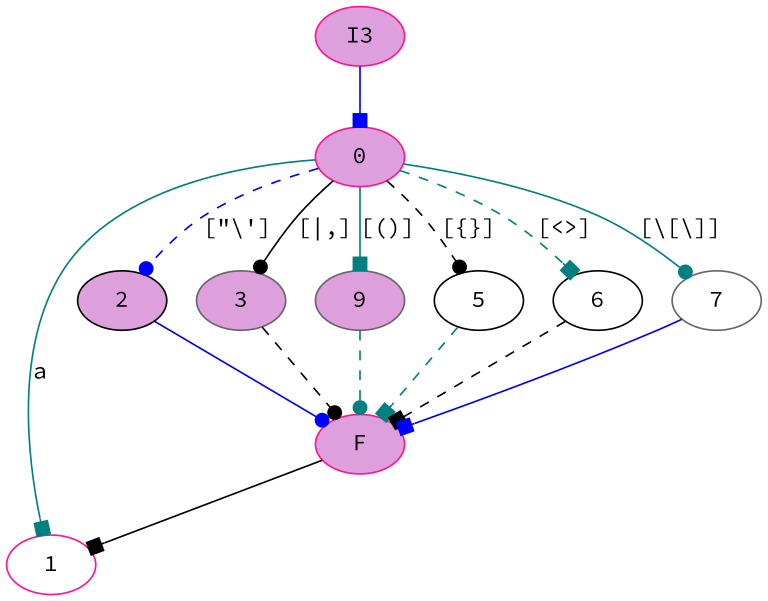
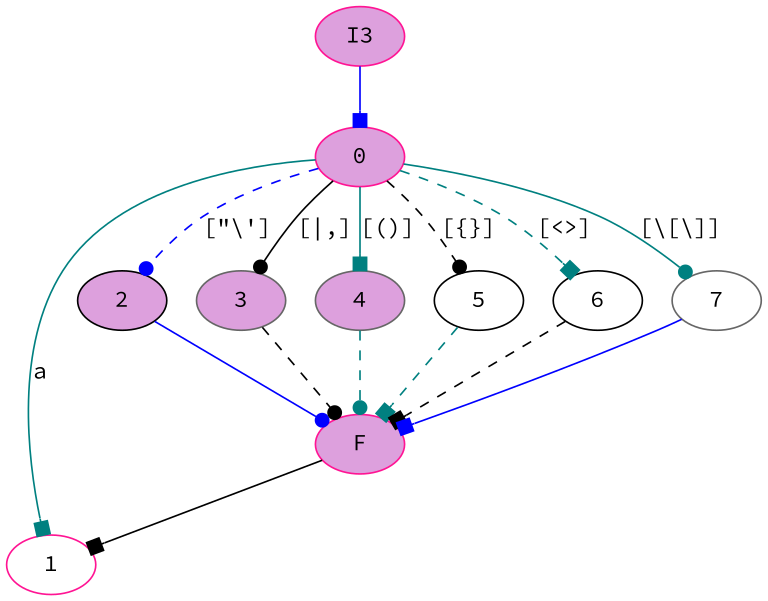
node "9": label "9" -> "4"
